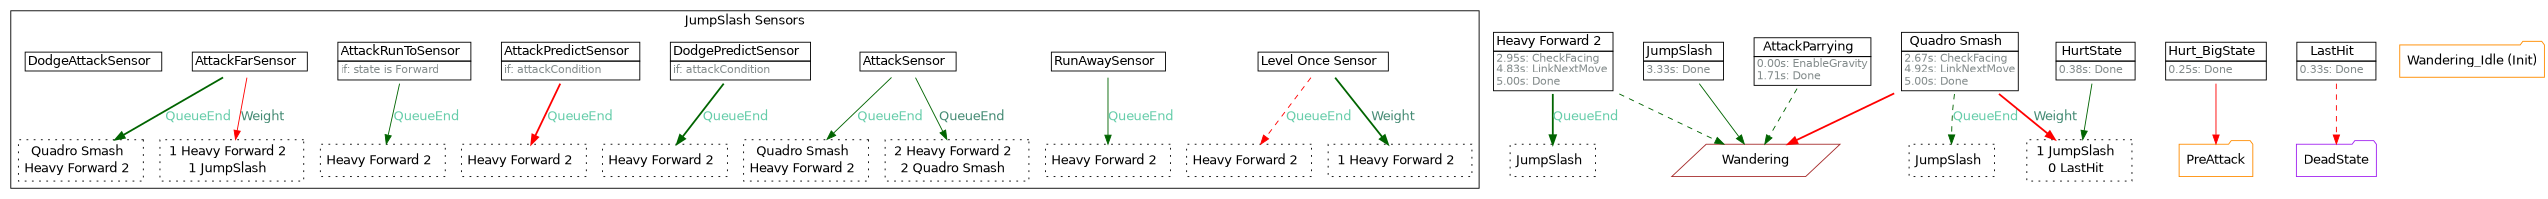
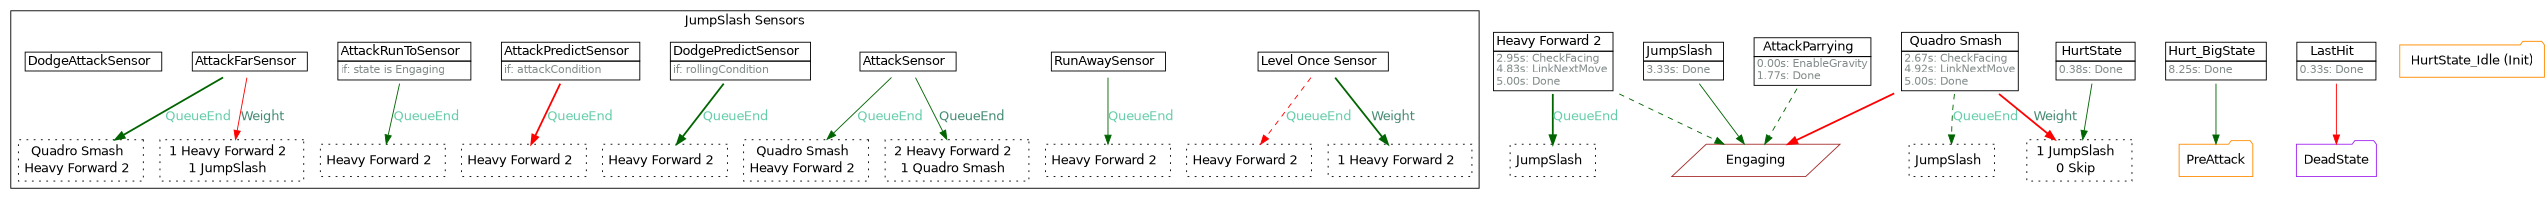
node "Wandering_Idle (Init)": label "Wandering_Idle (Init)" -> "HurtState_Idle (Init)"
node "AttackRunToSensor": text "if: state is Forward" -> "if: state is Engaging"
node "DodgePredictSensor": text "if: attackCondition" -> "if: rollingCondition"
node "Hurt_BigState": text "0.25s: Done" -> "8.25s: Done"
node "AttackParrying": text "1.71s: Done" -> "1.77s: Done"
edge "Hurt_BigState" -> "PreAttack": color red -> darkgreen
edge "LastHit" -> "DeadState": style dashed -> solid
node "Wandering": label "Wandering" -> "Engaging"
node "2 Heavy Forward 2": text "2 Quadro Smash" -> "1 Quadro Smash"
node "1 JumpSlash": text "0 LastHit" -> "0 Skip"
